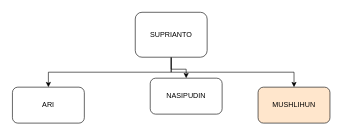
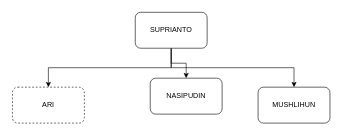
node "SUPRIANTO": size 72x45 -> 72x36
node "ARI": style solid -> dashed
node "MUSHLIHUN": fillcolor #ffe6cc -> #ffffff
